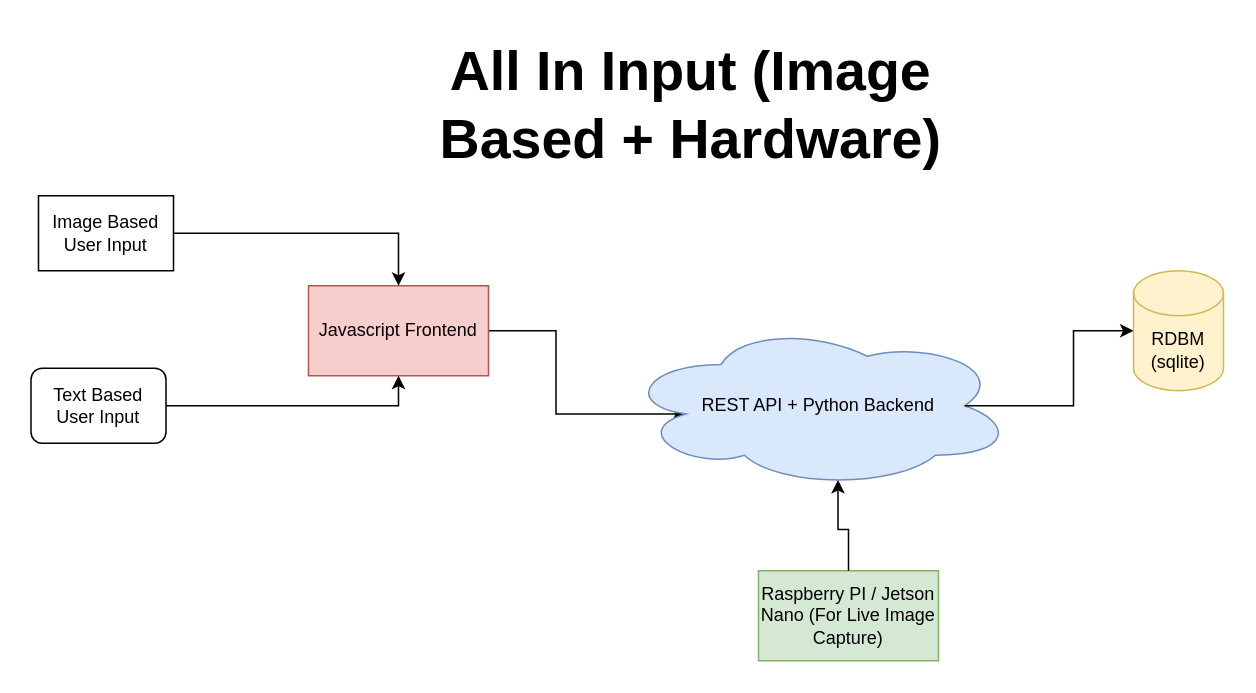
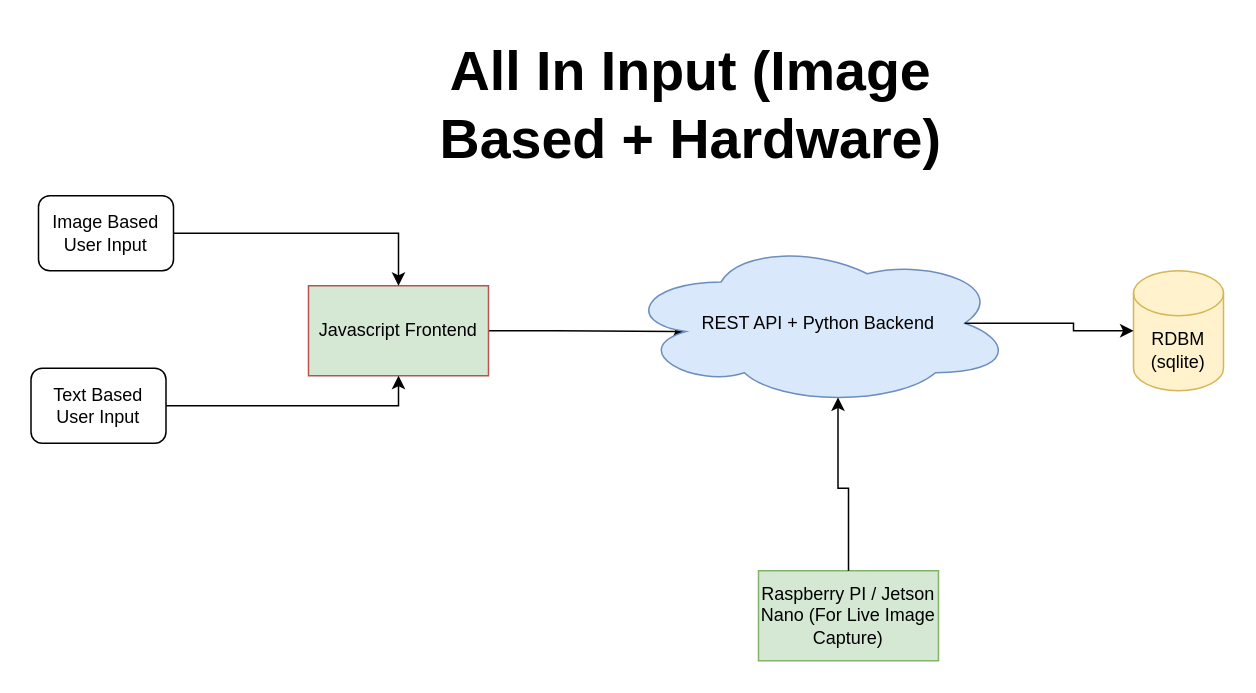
node "Image Based User Input": shape rectangle -> rounded rectangle
node "Javascript Frontend": fillcolor #f8cecc -> #d5e8d4
node "REST API + Python Backend": moved (818, 406) -> (818, 323)
